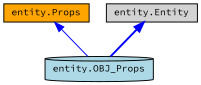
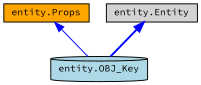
node "entity.OBJ_Props": label "entity.OBJ_Props" -> "entity.OBJ_Key"
